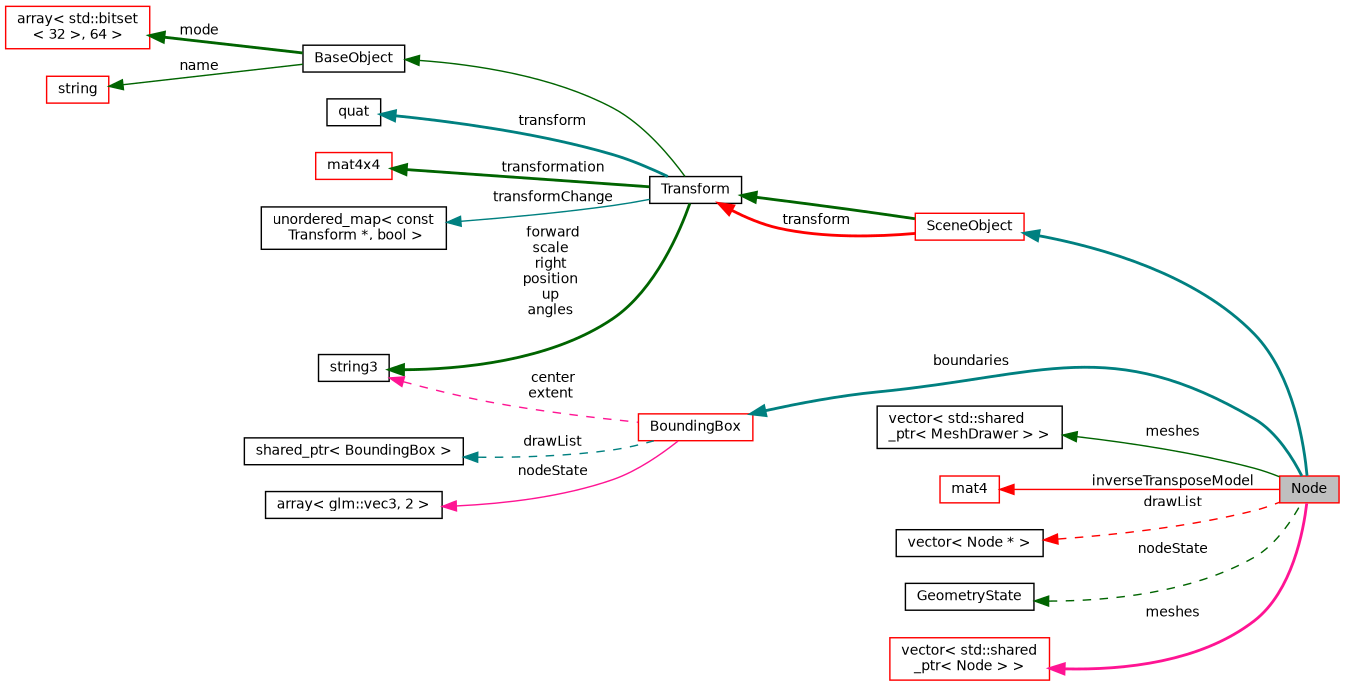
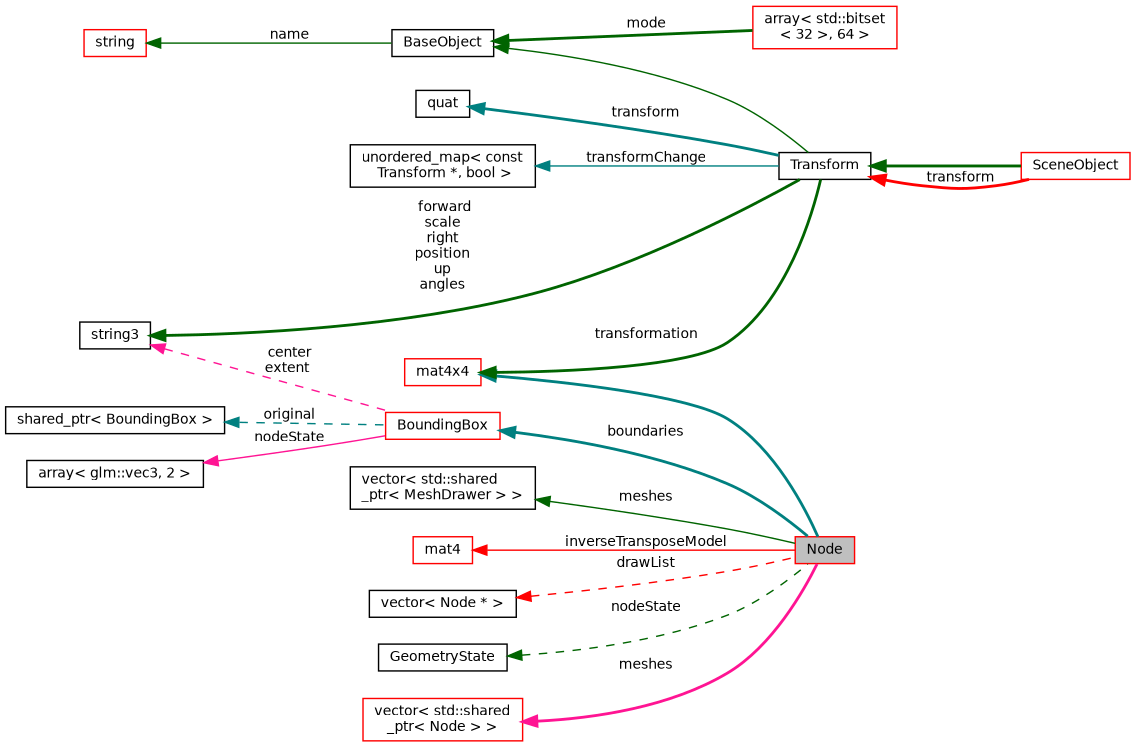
edge "BaseObject" -> "array< std::bitset < 32 >, 64 >": reversed
edge "Node" -> "SceneObject": now "Node" -> "mat4x4"
edge "BoundingBox" -> "shared_ptr< BoundingBox >": label " drawList" -> " original"
